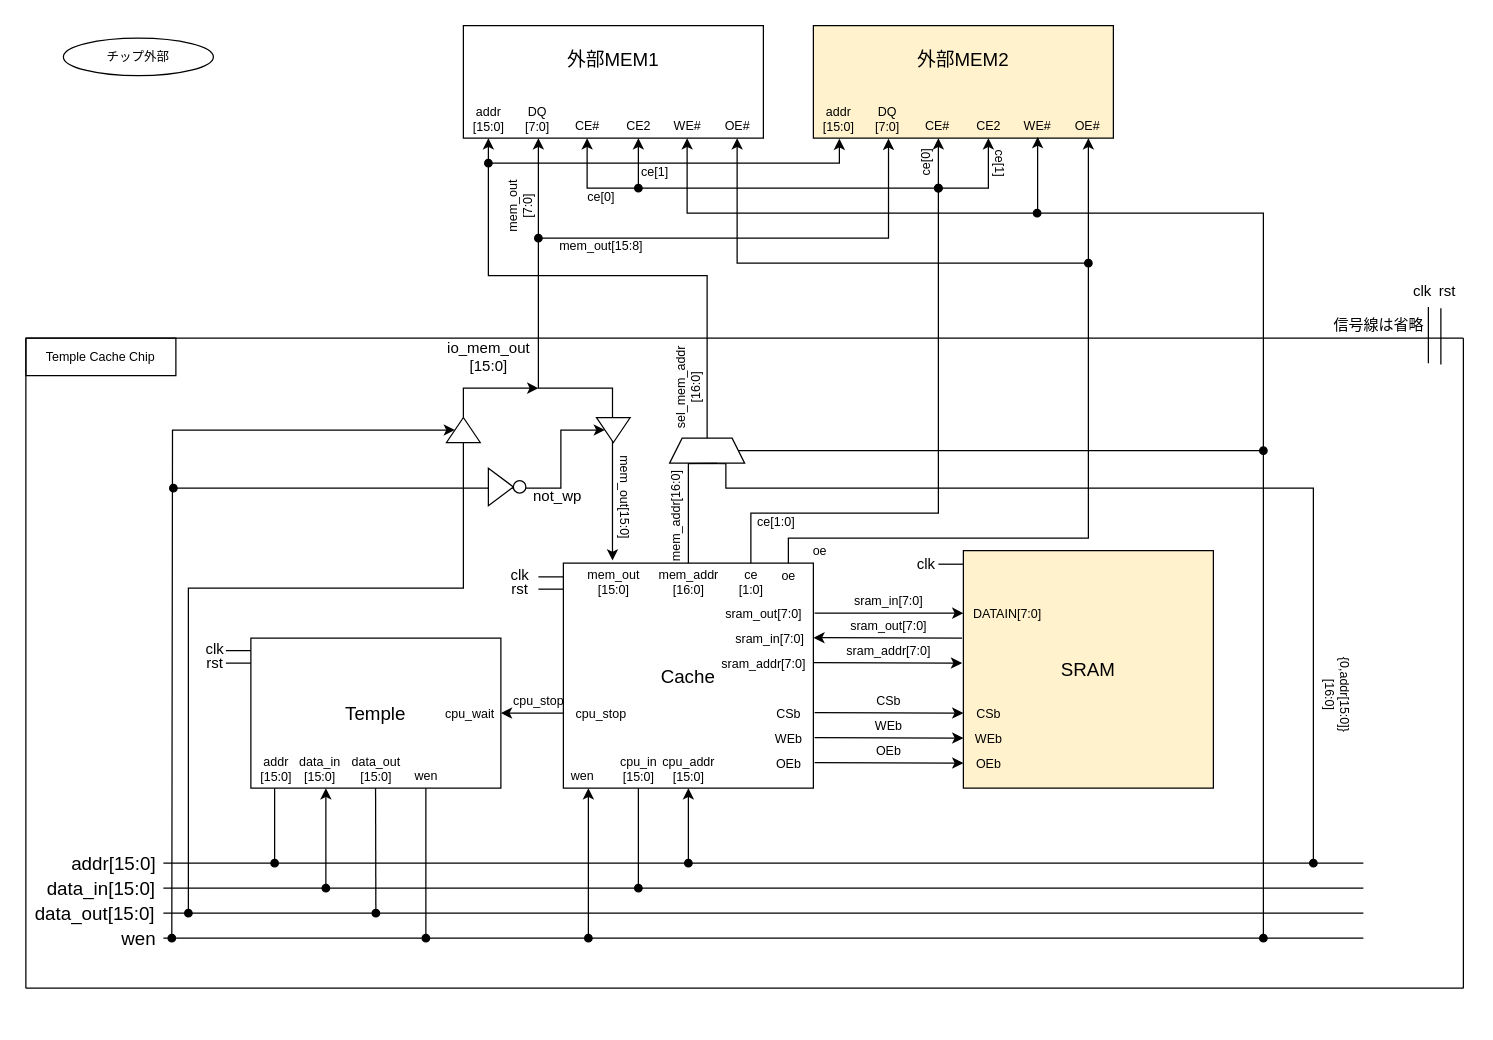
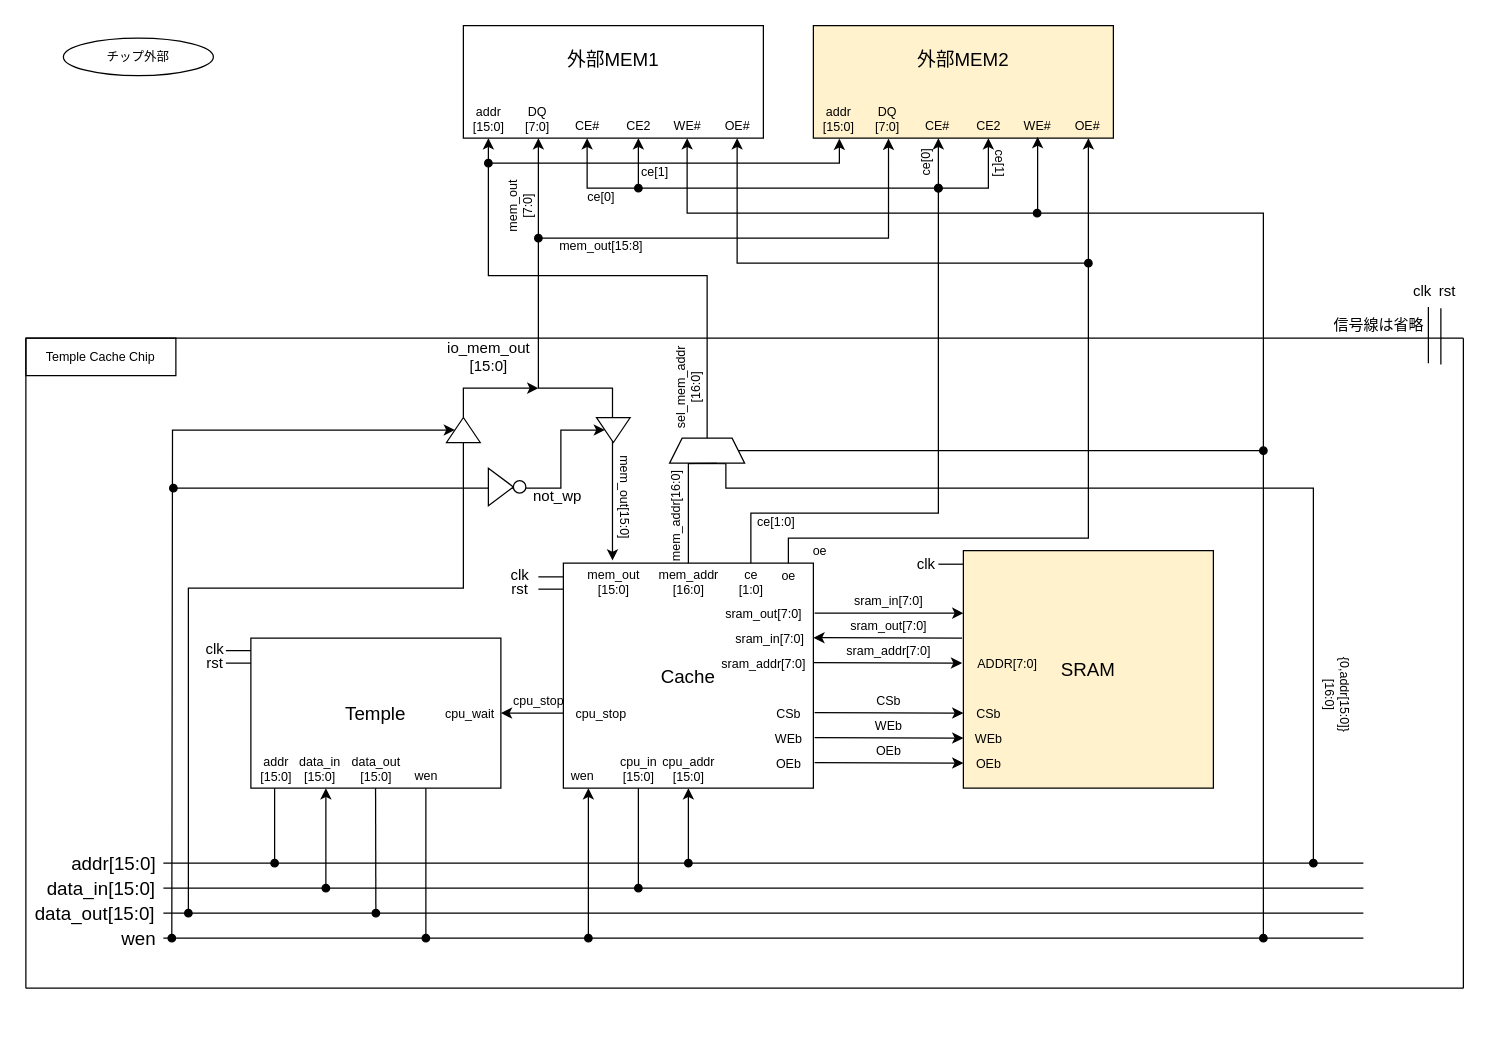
node "DATAIN[7:0]": removed
node "ADDR[7:0]": added
